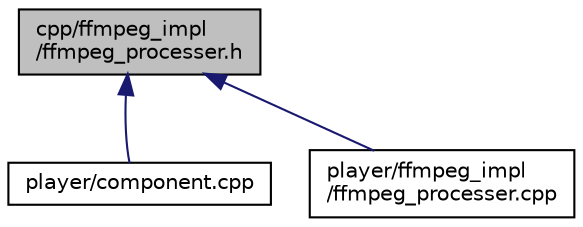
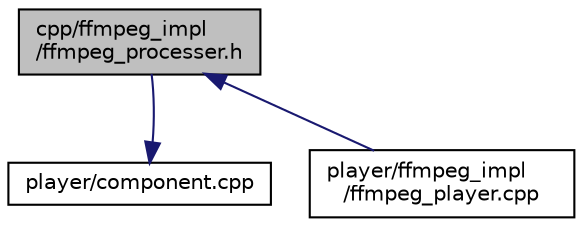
edge "player/component.cpp" -> "cpp/ffmpeg_impl /ffmpeg_processer.h": reversed
node "player/ffmpeg_impl /ffmpeg_processer.cpp": label "player/ffmpeg_impl /ffmpeg_processer.cpp" -> "player/ffmpeg_impl /ffmpeg_player.cpp"
